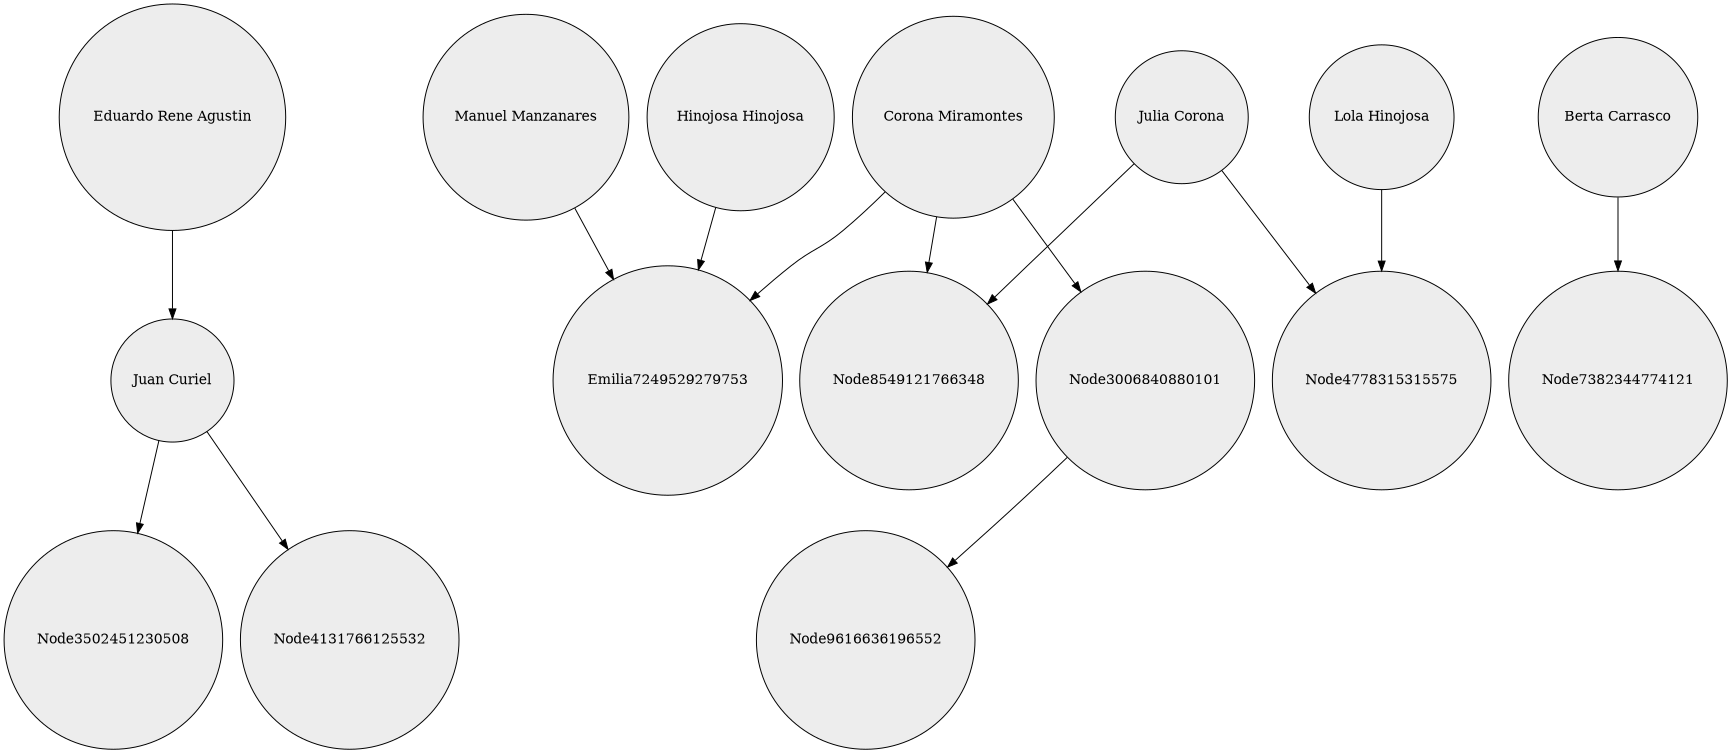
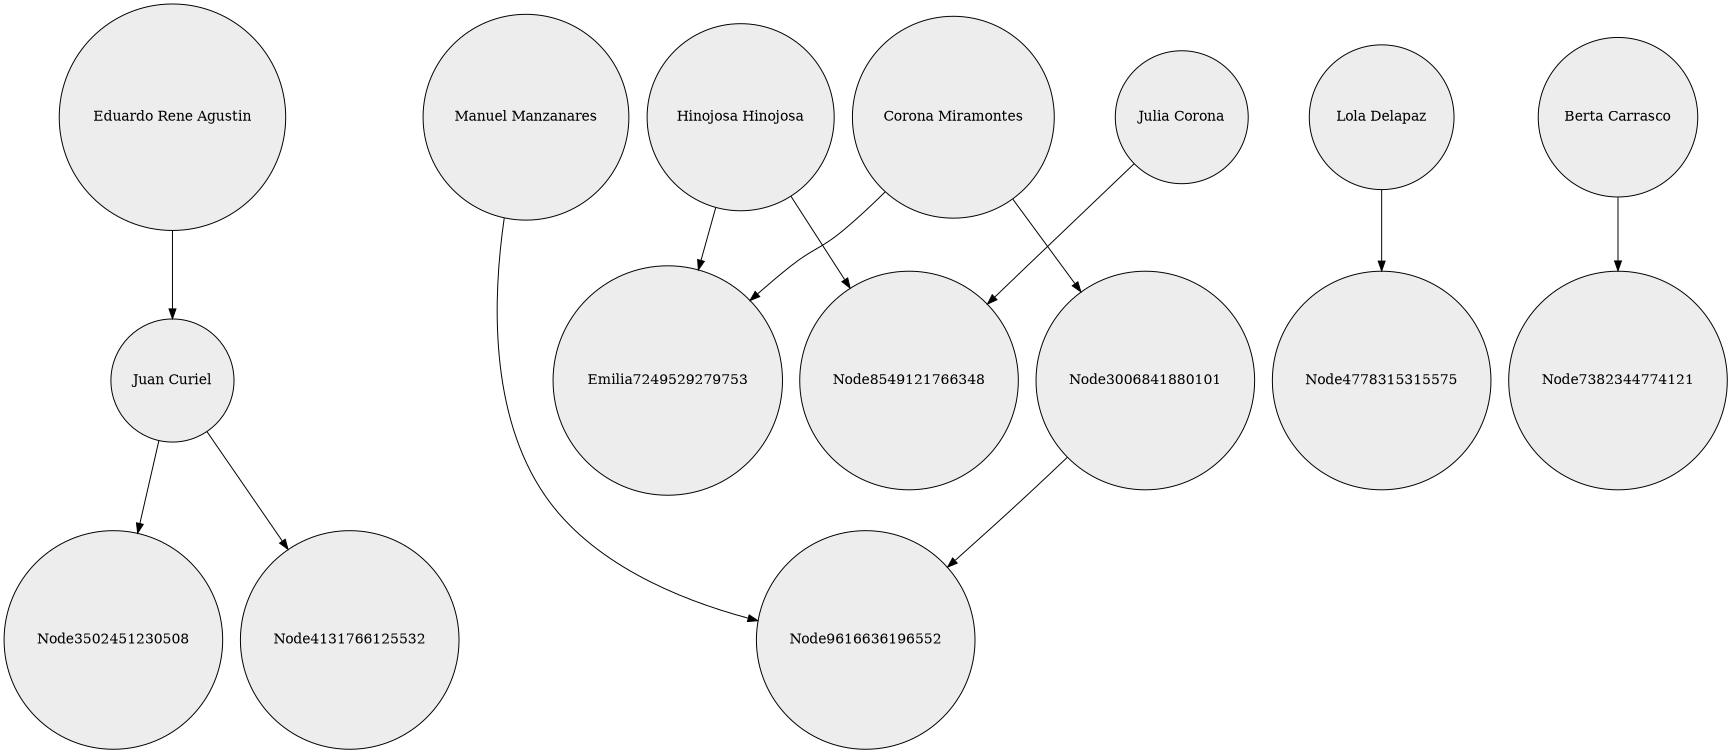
node "Lola Hinojosa": label "Lola Hinojosa" -> "Lola Delapaz"
edge "Julia Corona" -> "Node4778315315575": removed
edge "Manuel Manzanares" -> "Emilia7249529279753": now "Manuel Manzanares" -> "Node9616636196552"
edge "Corona Miramontes" -> "Node8549121766348": now "Hinojosa Hinojosa" -> "Node8549121766348"
node "Node3006840880101": label "Node3006840880101" -> "Node3006841880101"
